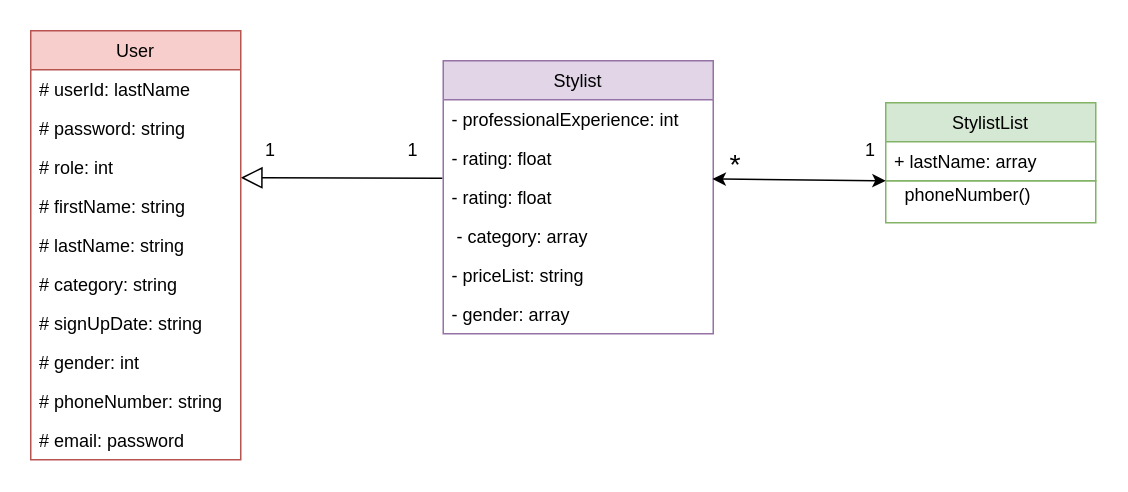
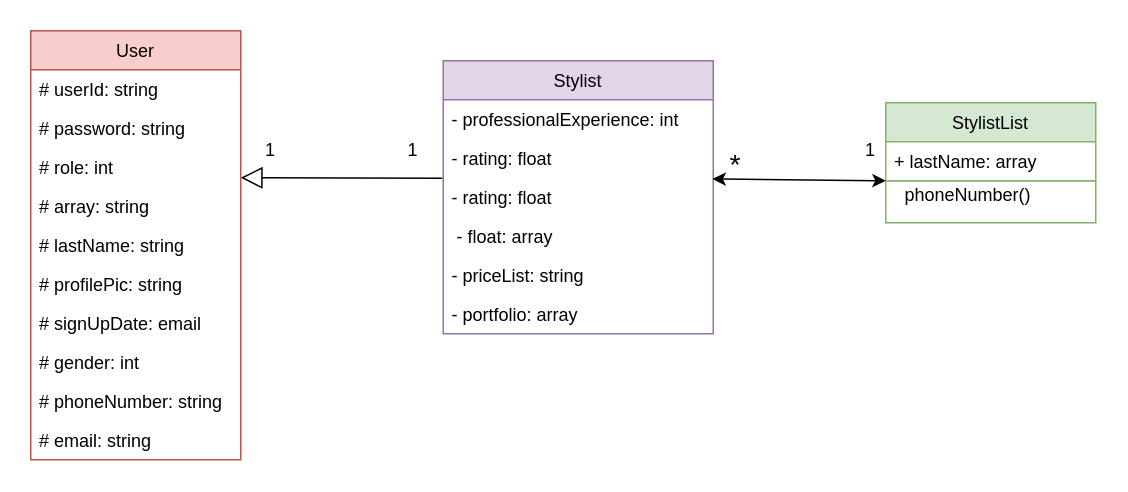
node "# userId: lastName": label "# userId: lastName" -> "# userId: string"
node "# firstName: string": label "# firstName: string" -> "# array: string"
node "- category: array": label "- category: array" -> "- float: array"
node "# category: string": label "# category: string" -> "# profilePic: string"
node "- gender: array": label "- gender: array" -> "- portfolio: array"
node "# signUpDate: string": label "# signUpDate: string" -> "# signUpDate: email"
node "# email: password": label "# email: password" -> "# email: string"
